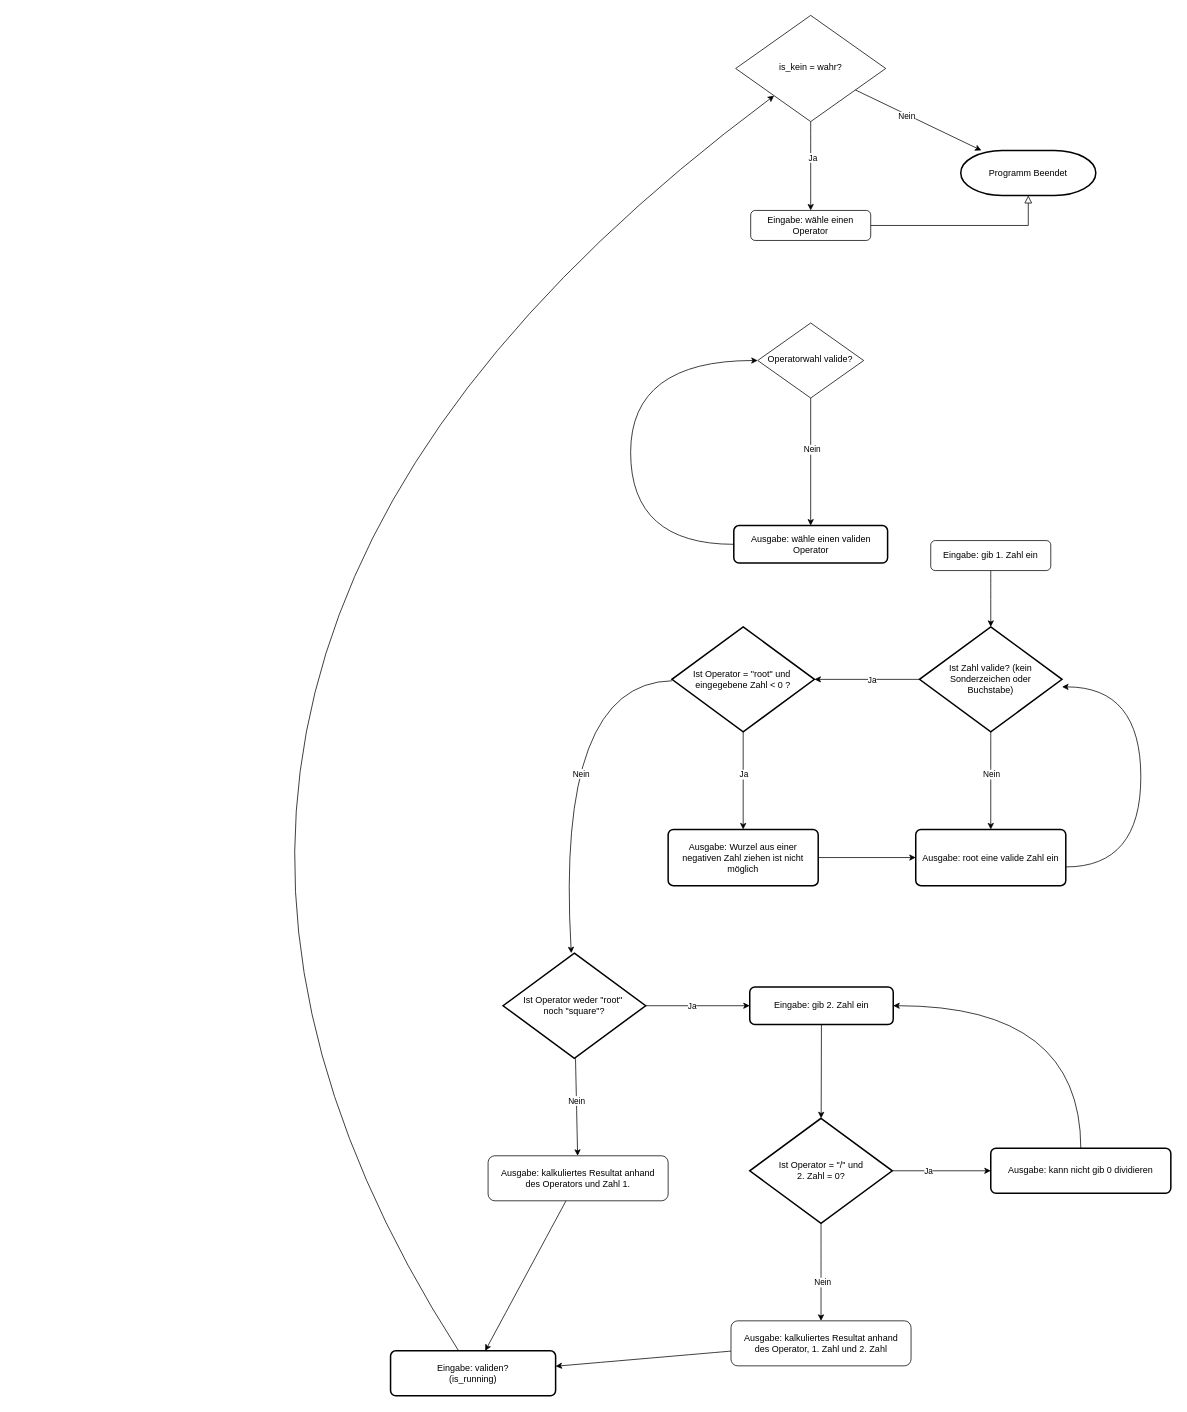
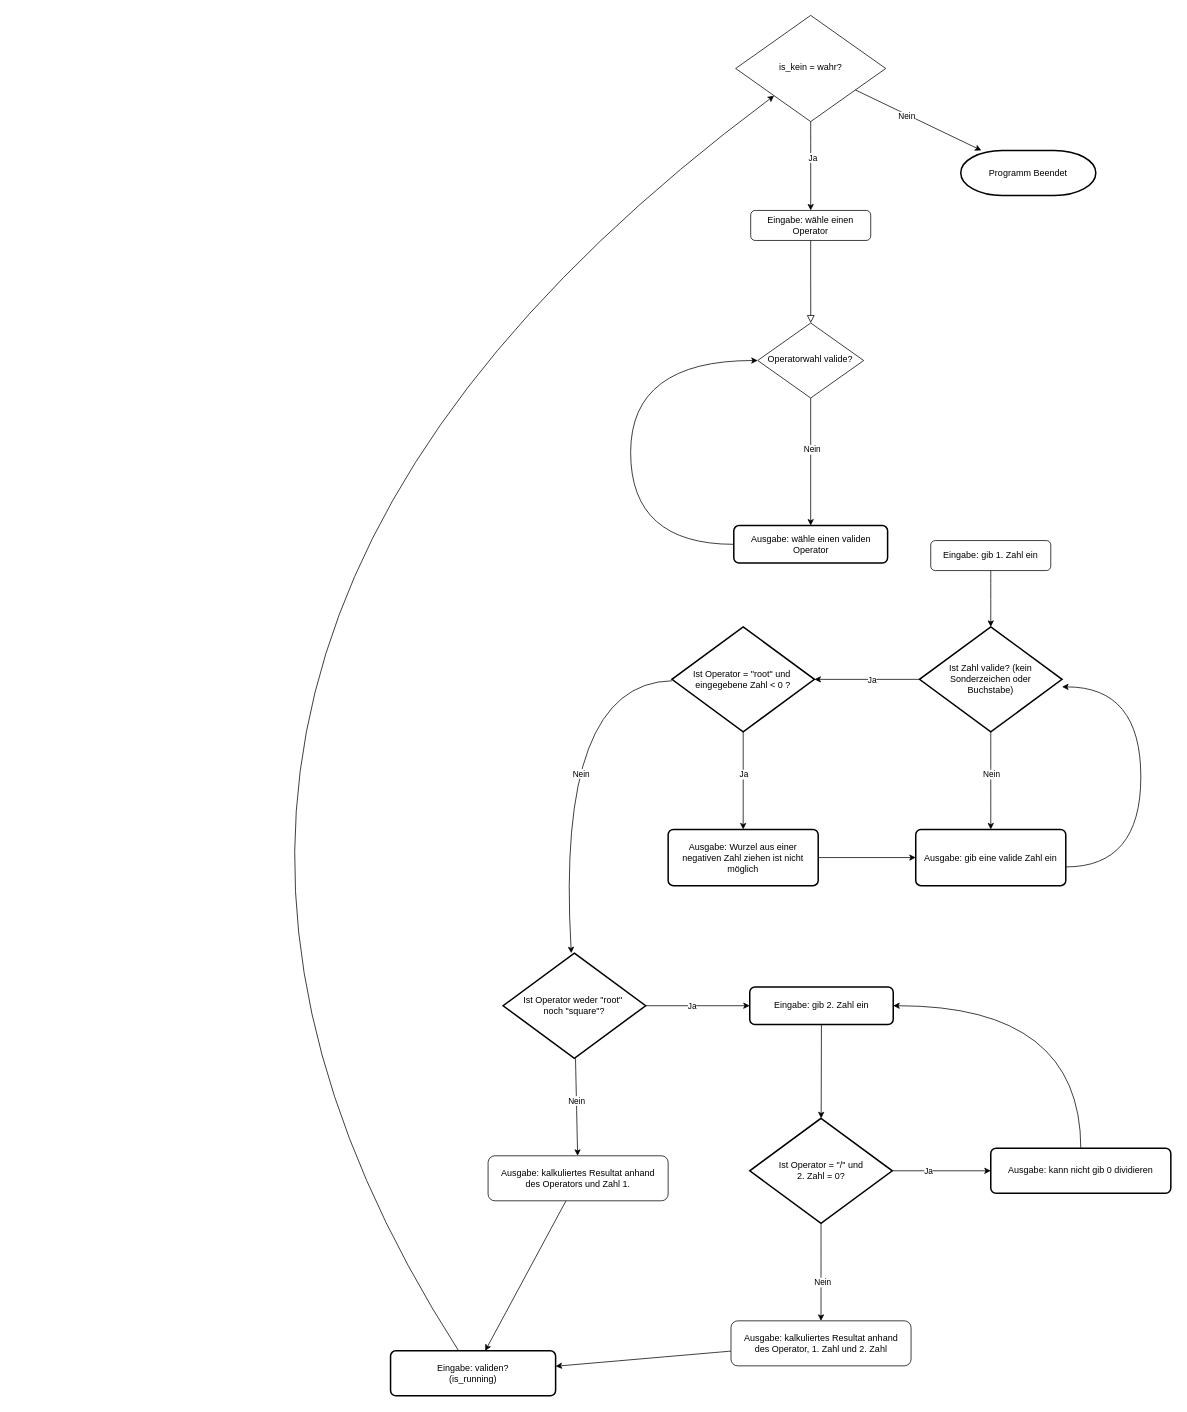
edge "Eingabe: wähle einen Operator" -> "Programm Beendet": now "Eingabe: wähle einen Operator" -> "Operatorwahl valide?"
node "Ausgabe: root eine valide Zahl ein": label "Ausgabe: root eine valide Zahl ein" -> "Ausgabe: gib eine valide Zahl ein"
